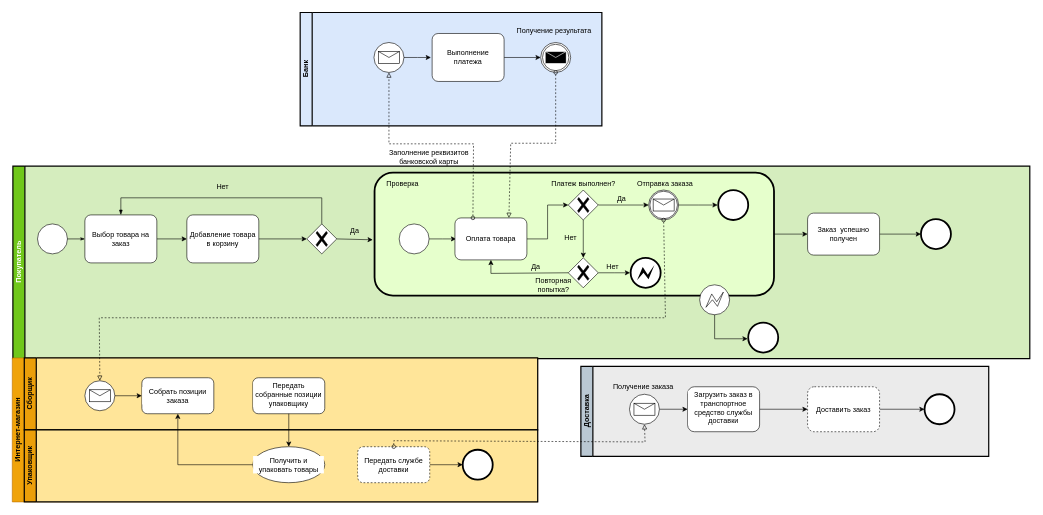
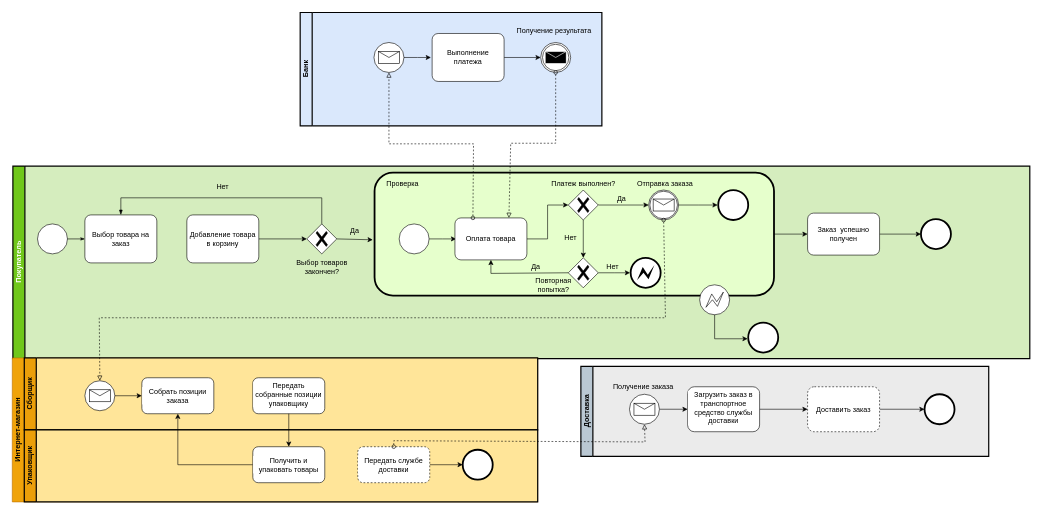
node "Заполнение реквизитов банковской карты": removed
edge "Выбор товара на заказ" -> "Добавление товара в корзину": removed
node "Выбор товаров закончен?": added
node "Получить и упаковать товары": shape ellipse -> rounded rectangle
